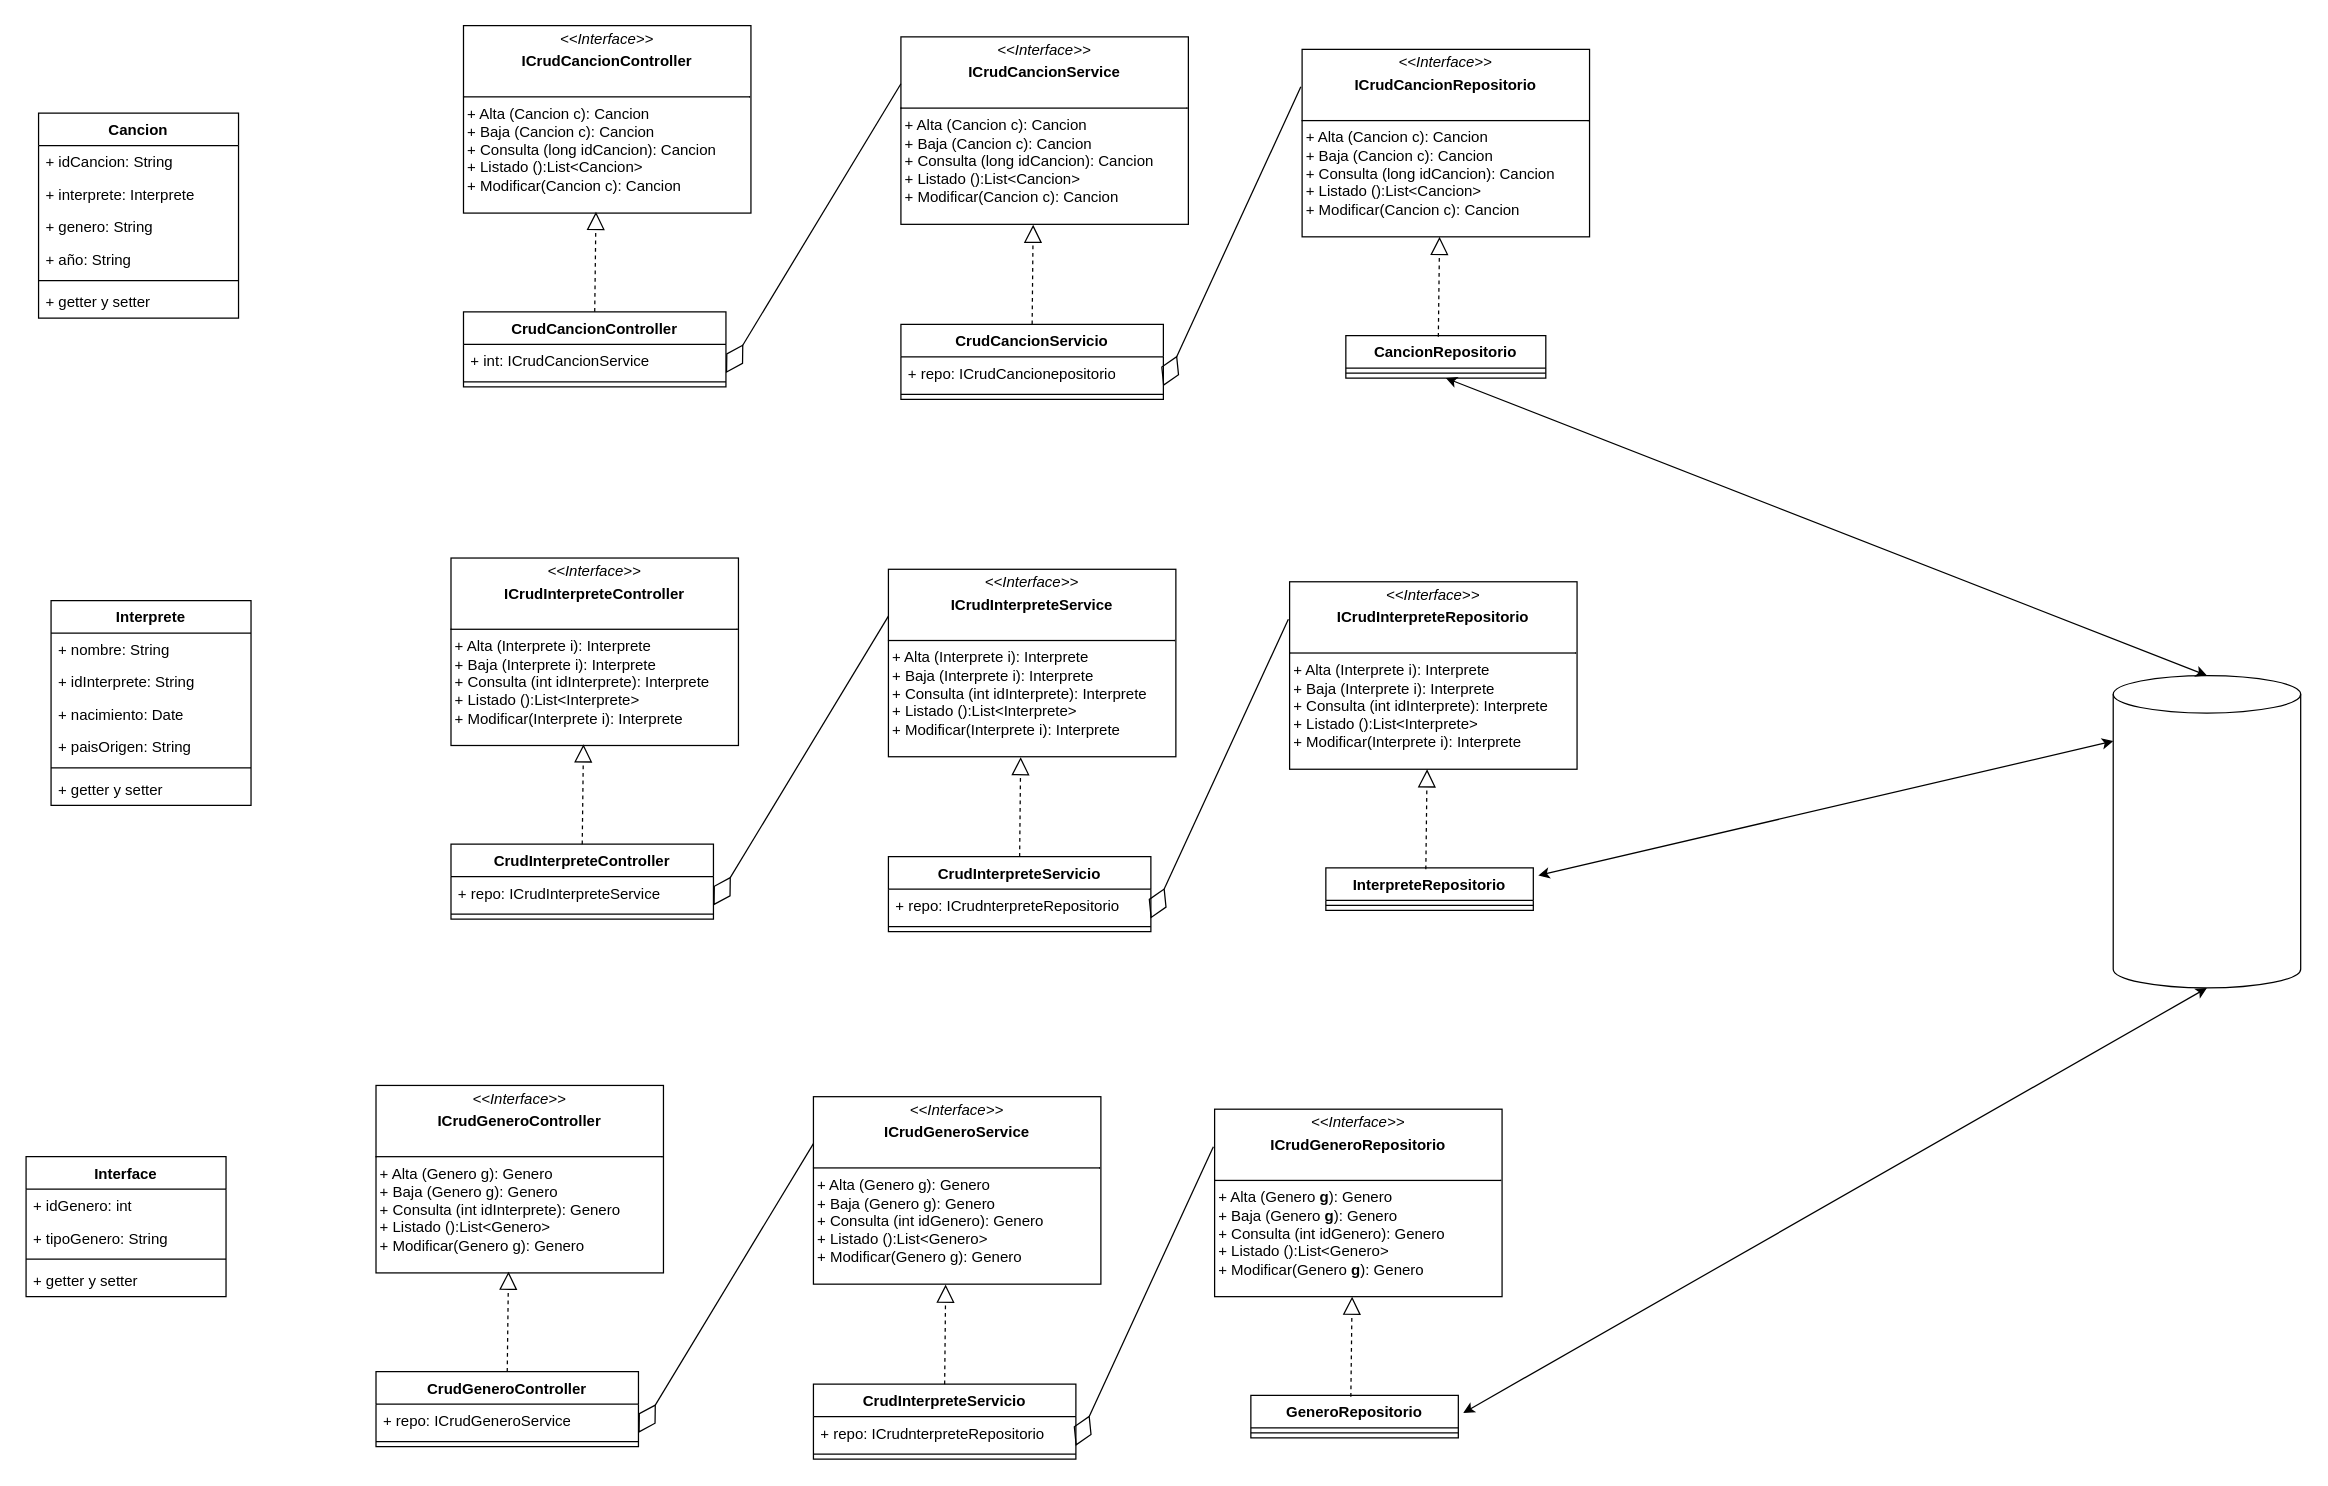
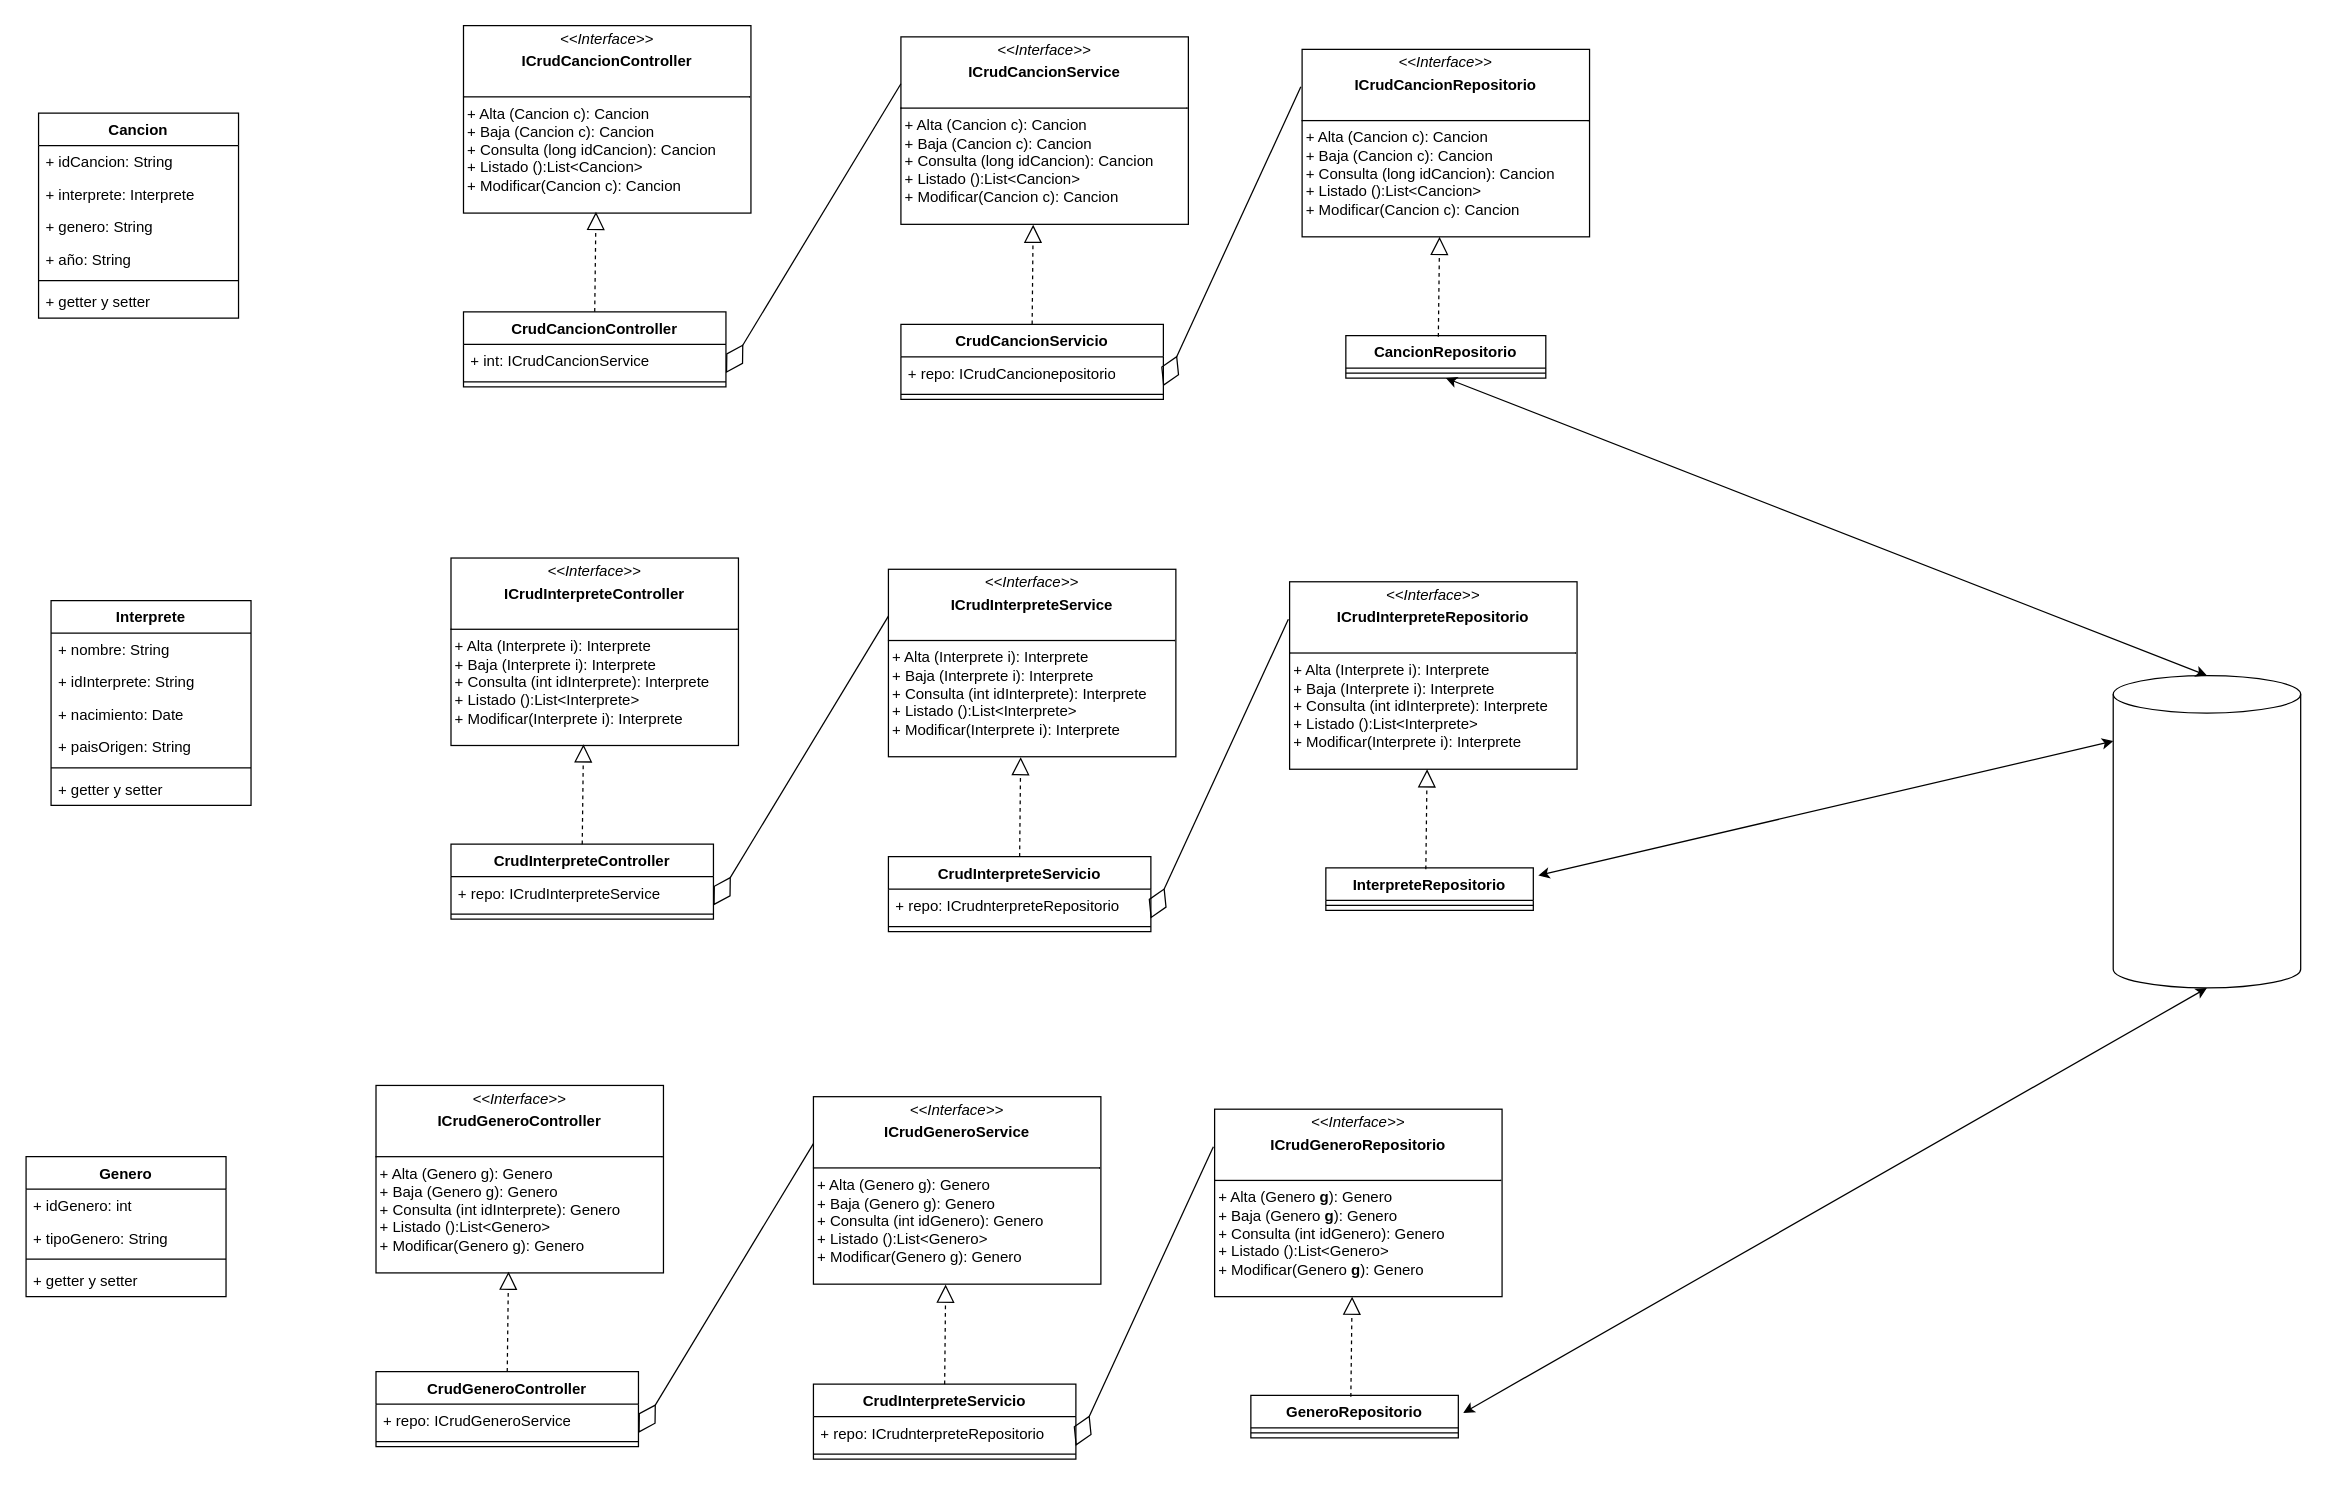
node "Interface": label "Interface" -> "Genero"
